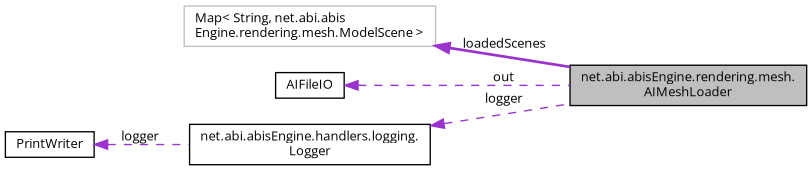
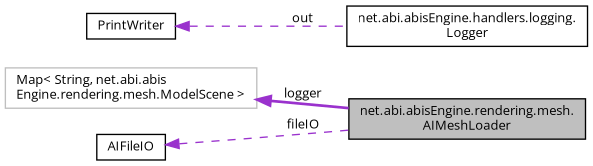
edge "net.abi.abisEngine.rendering.mesh. AIMeshLoader" -> "Map< String, net.abi.abis Engine.rendering.mesh.ModelScene >": label " loadedScenes" -> " logger"
edge "net.abi.abisEngine.rendering.mesh. AIMeshLoader" -> "AIFileIO": label " out" -> " fileIO"
edge "net.abi.abisEngine.rendering.mesh. AIMeshLoader" -> "net.abi.abisEngine.handlers.logging. Logger": removed, label "logger"
edge "net.abi.abisEngine.handlers.logging. Logger" -> "PrintWriter": label " logger" -> " out"
